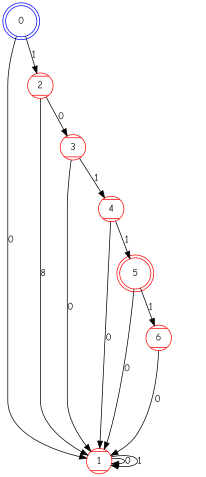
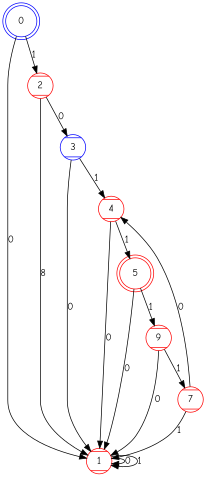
node "3": color red -> blue
node "6": label "6" -> "9"
node "7": added
